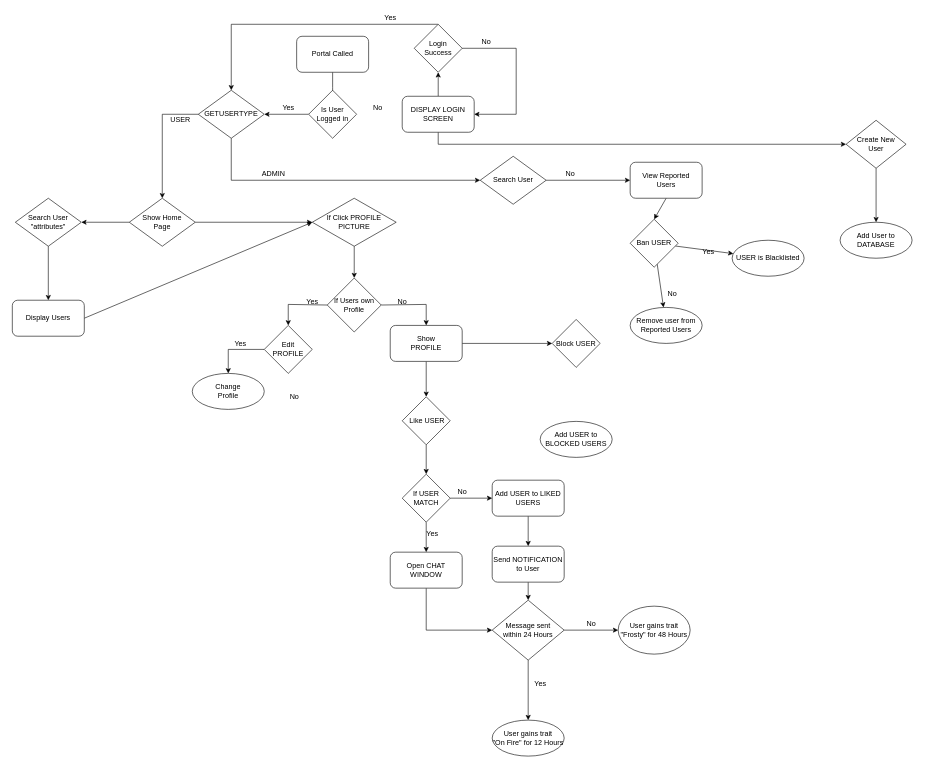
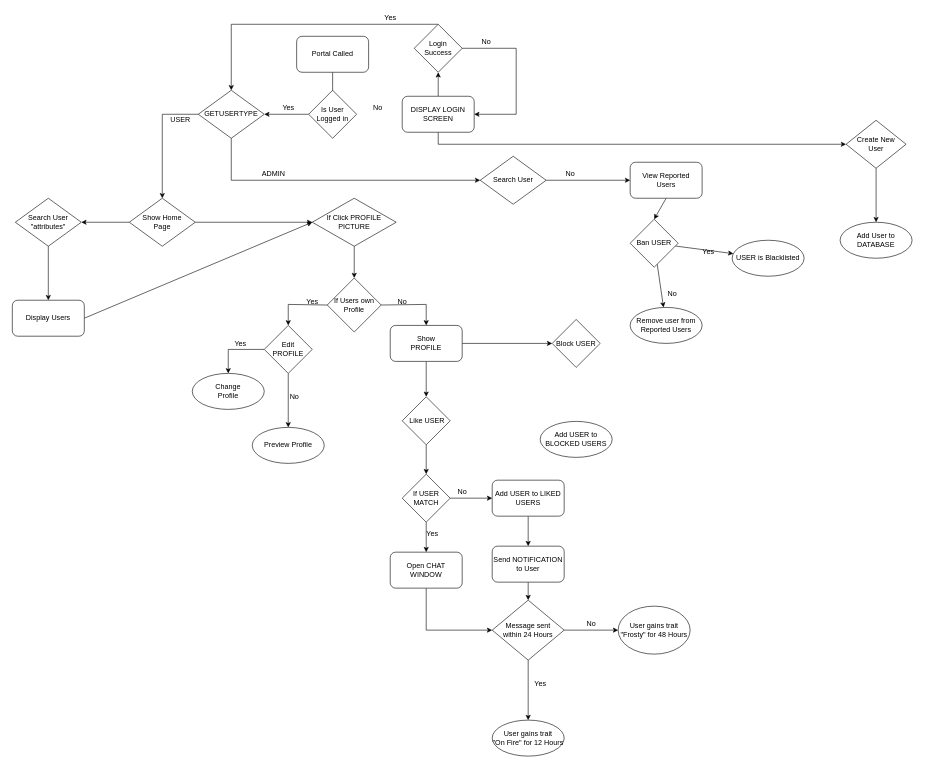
edge "Edit PROFILE" -> "Preview Profile": added
node "Preview Profile": added
